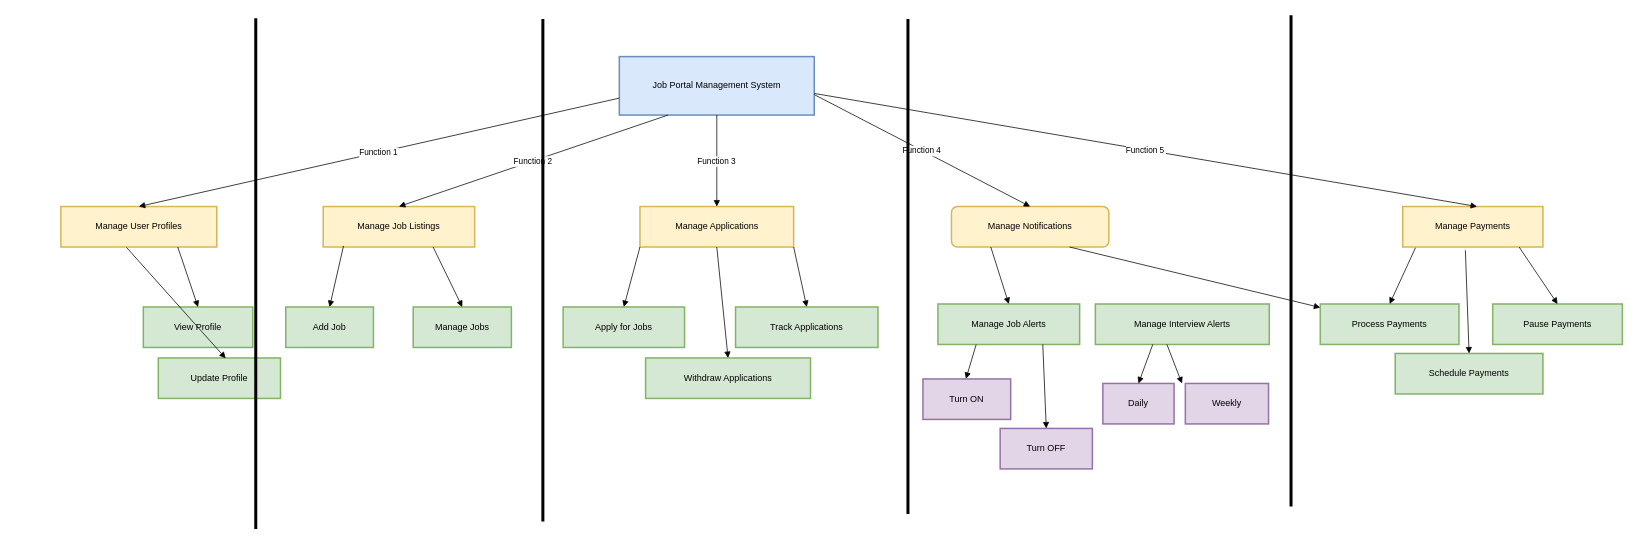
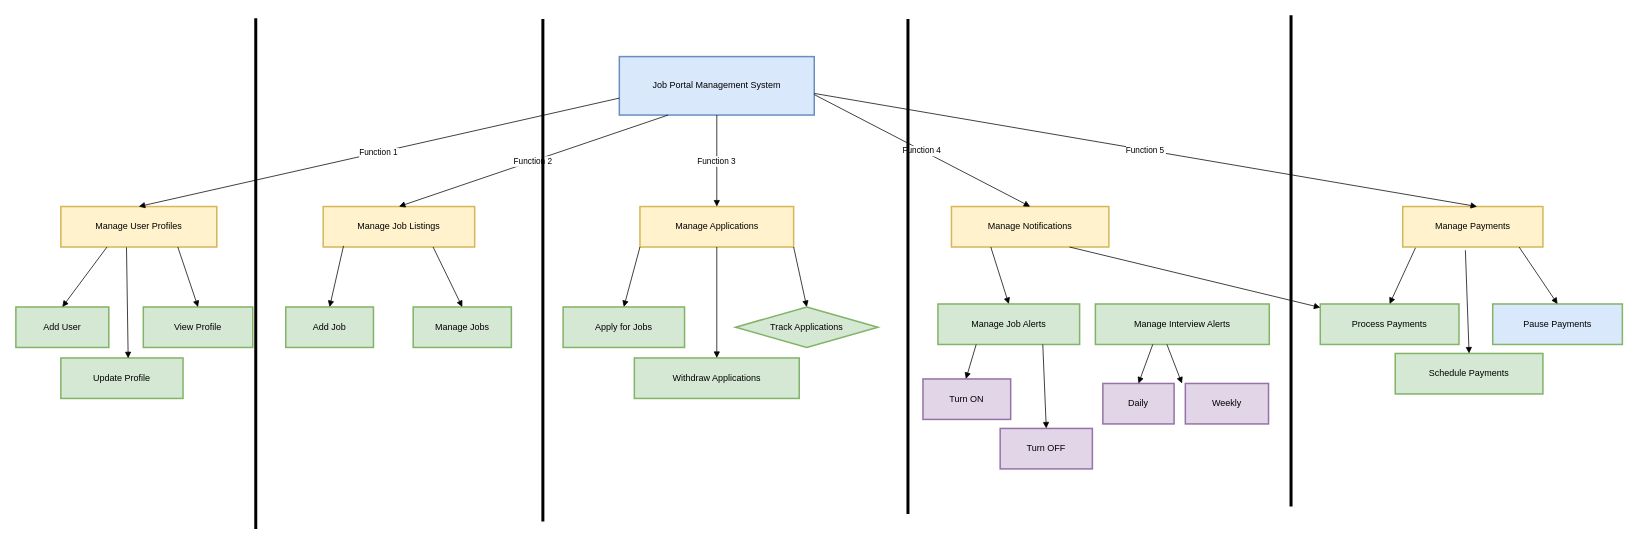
node "Manage Notifications": shape rounded rectangle -> rectangle
edge "Manage User Profiles" -> "Add User": added
node "Pause Payments": fillcolor #d5e8d4 -> #dae8fc
node "Add User": added
node "Track Applications": shape rectangle -> diamond
node "Update Profile": moved (219, 378) -> (122, 378)
node "Withdraw Applications": moved (728, 378) -> (717, 378)
